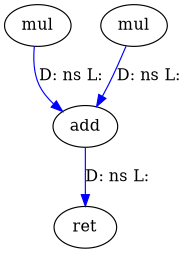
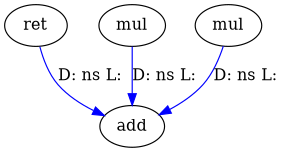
edge "add" -> "ret": reversed
